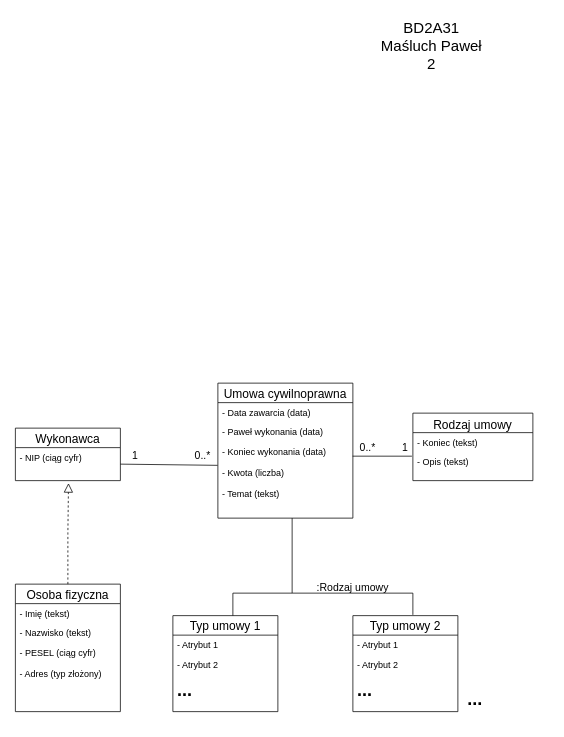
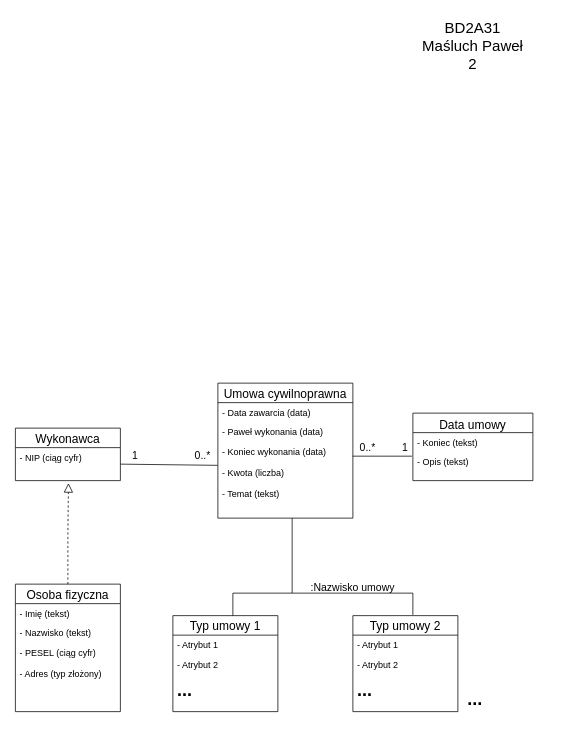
node "BD2A31 Maśluch Paweł 2": moved (432, 45) -> (473, 45)
node "Rodzaj umowy": label "Rodzaj umowy" -> "Data umowy"
node ":Rodzaj umowy": label ":Rodzaj umowy" -> ":Nazwisko umowy"
